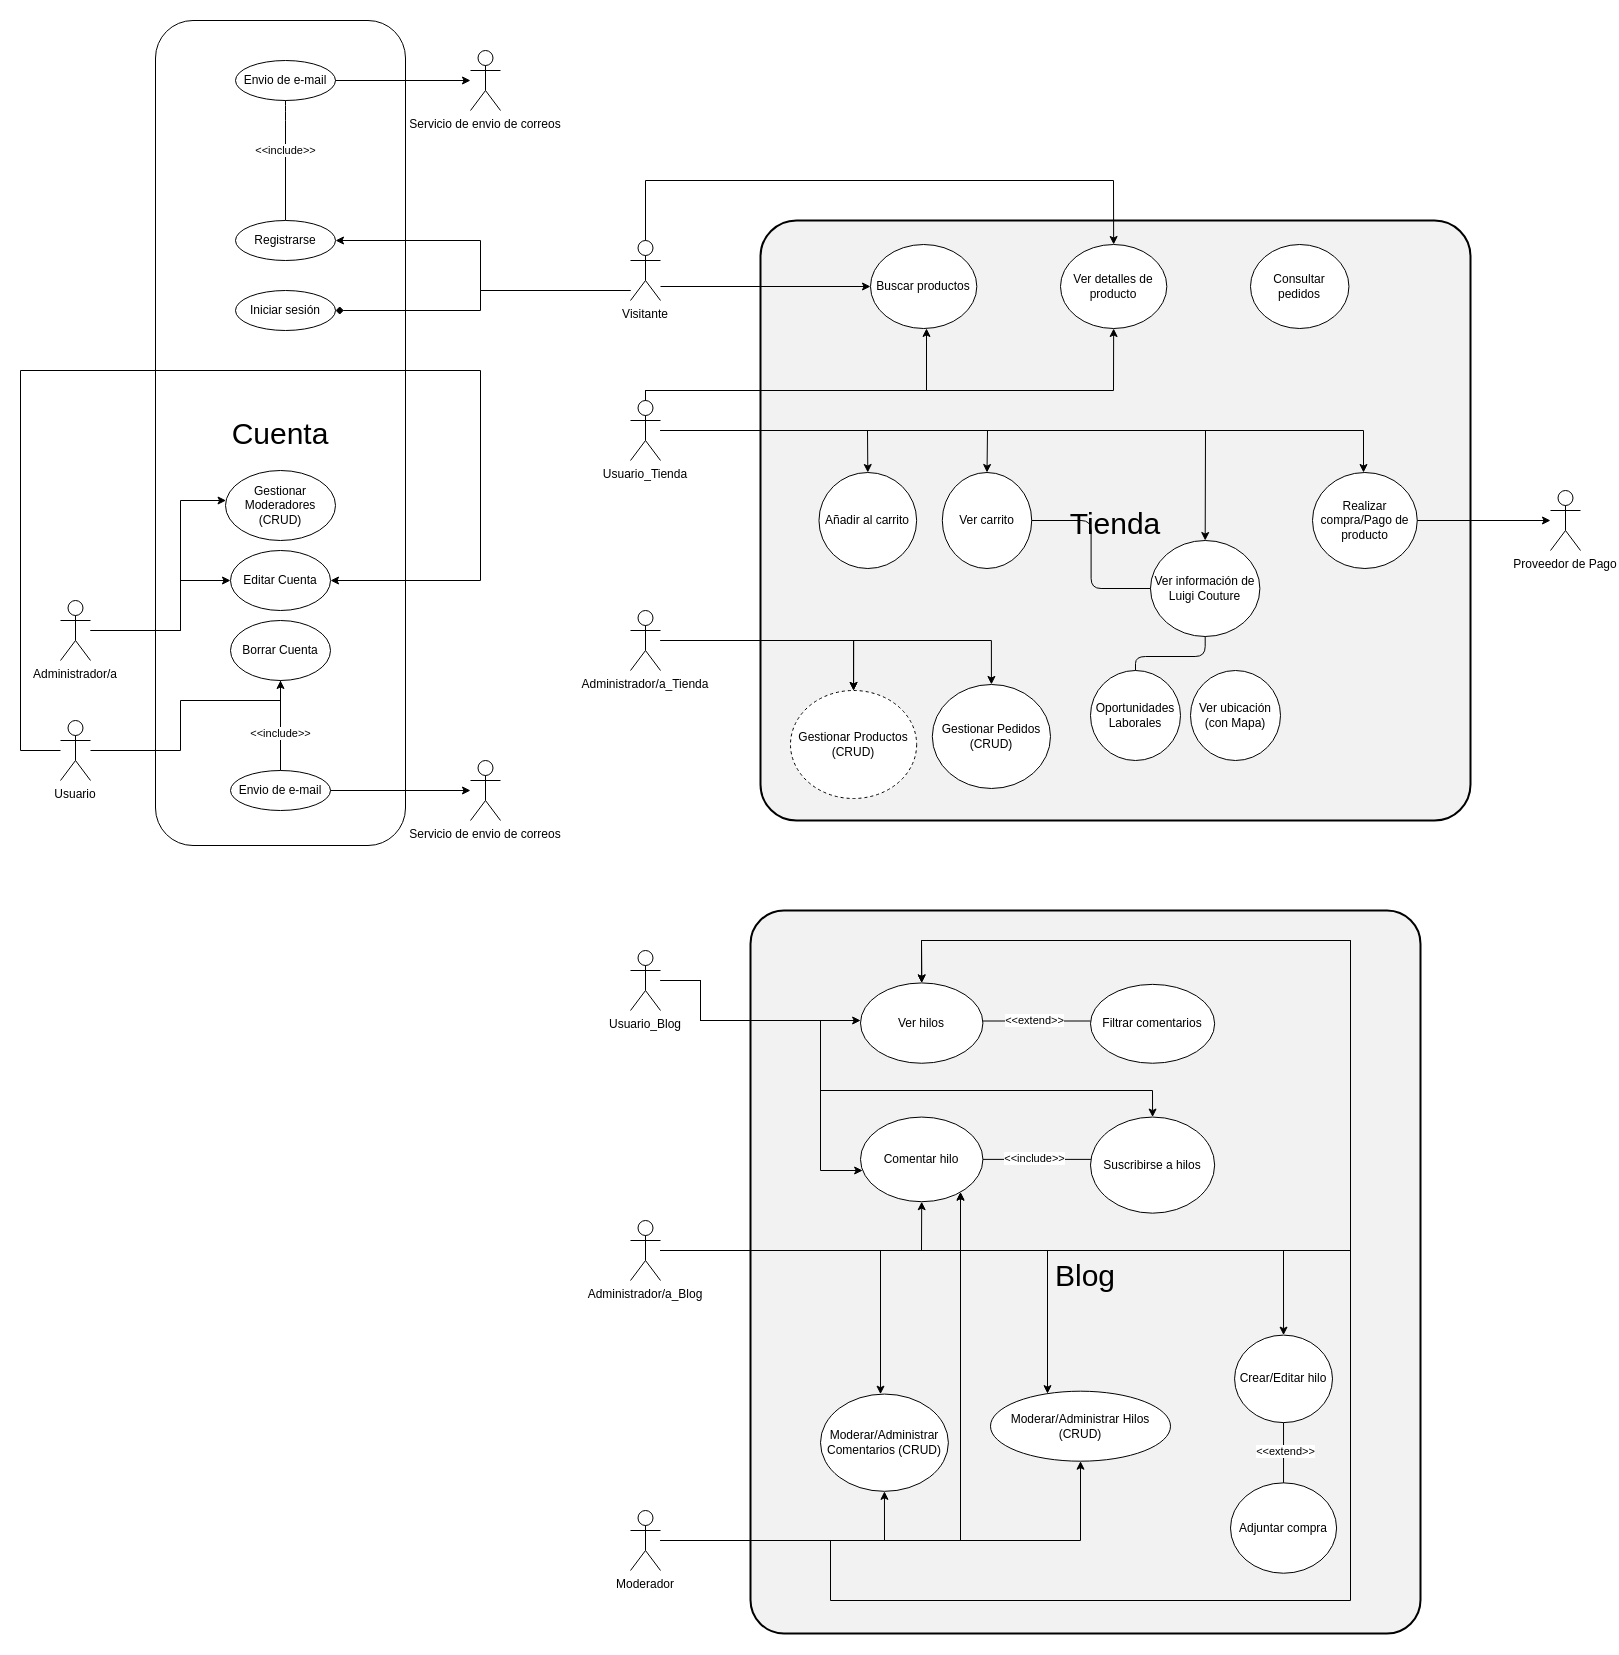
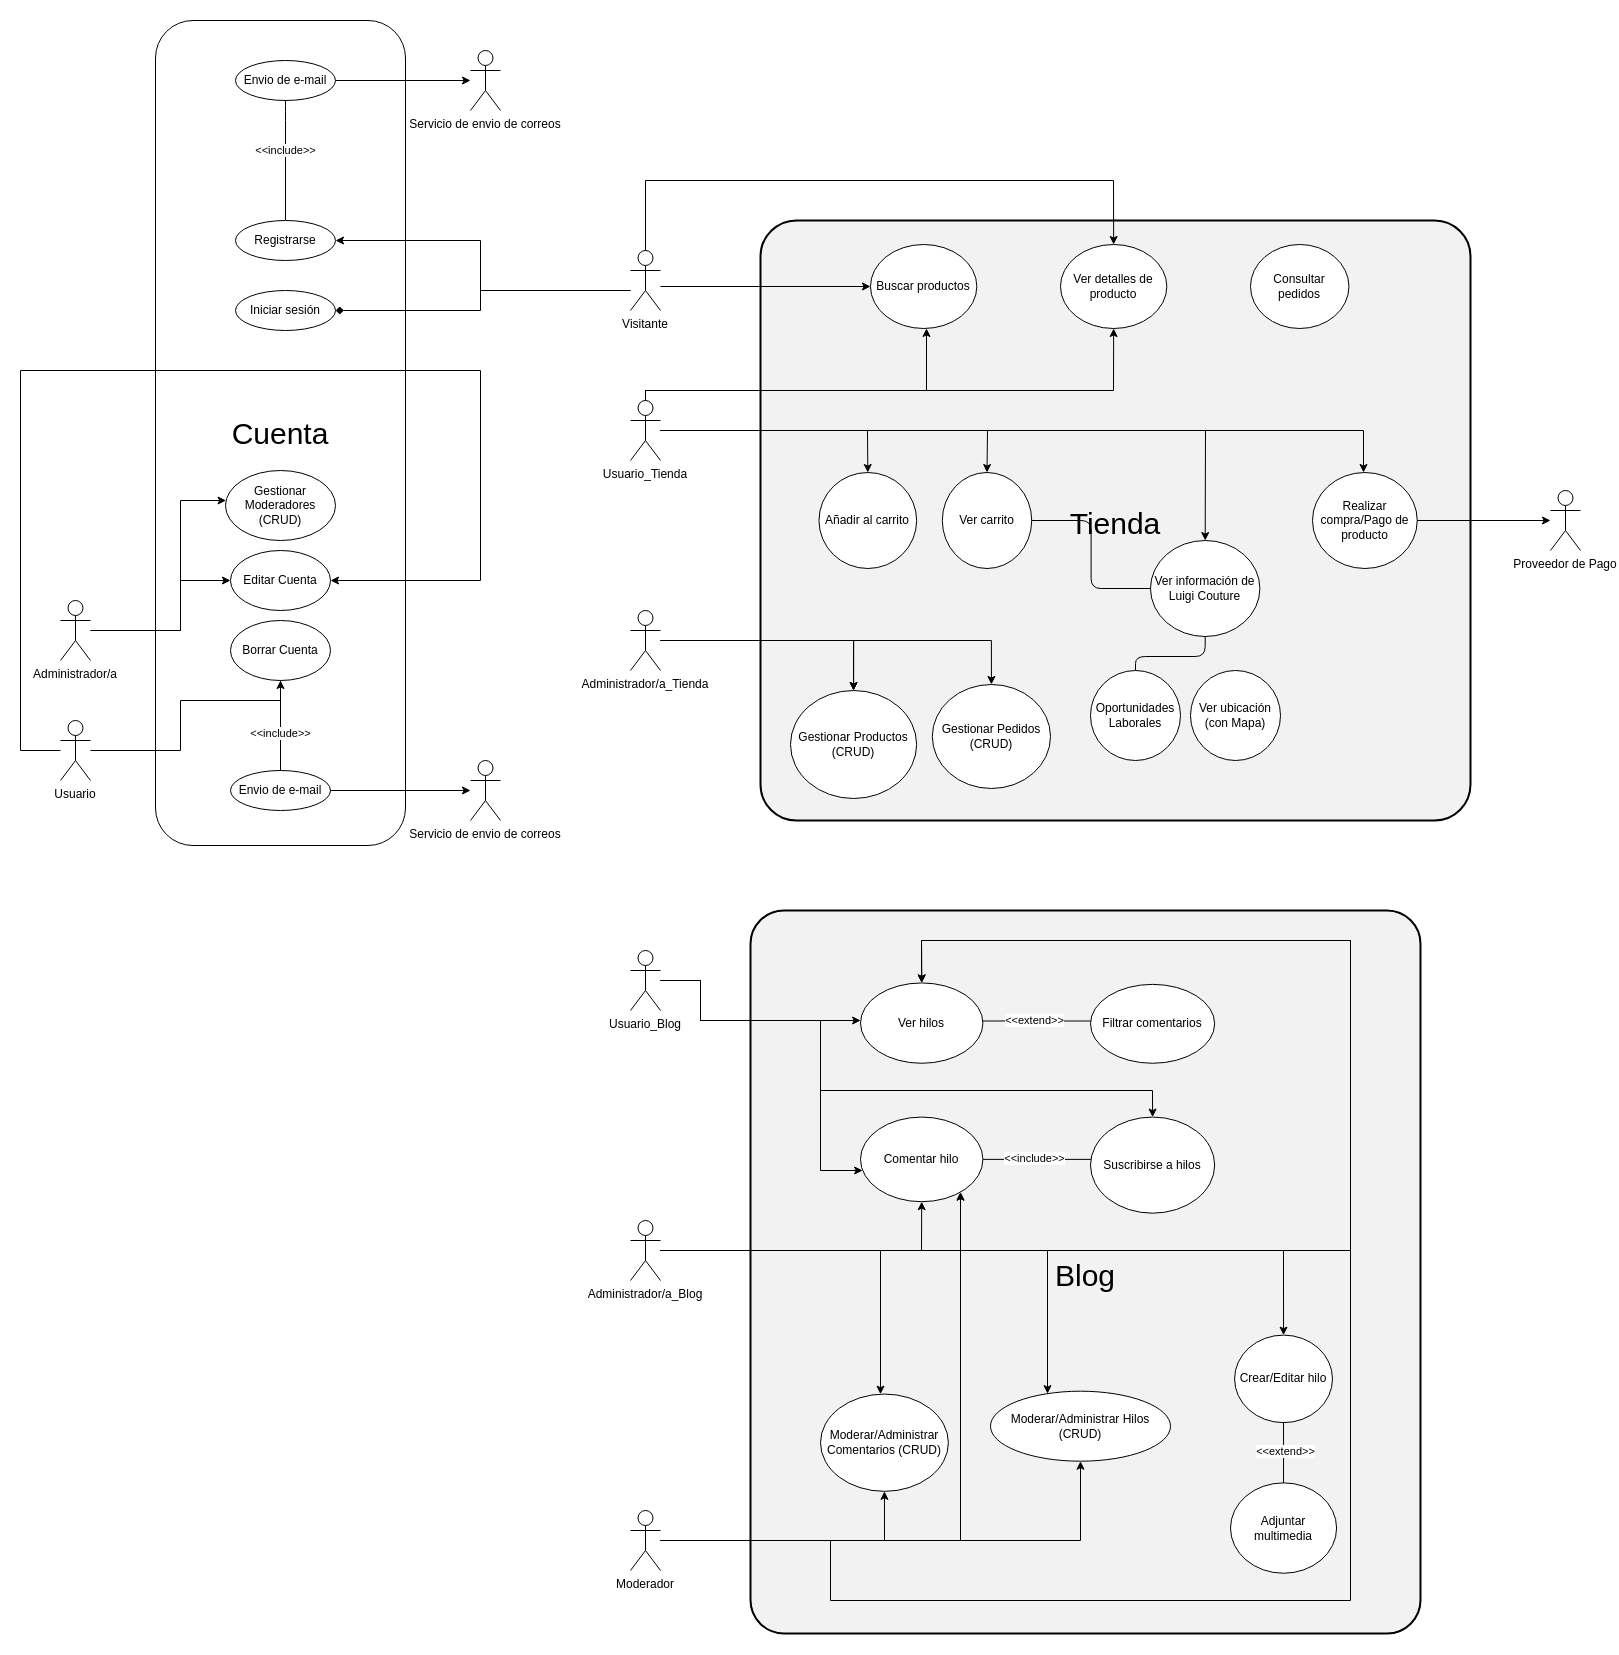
node "Visitante": moved (646, 271) -> (646, 281)
node "Gestionar Productos (CRUD)": style dashed -> solid
node "Adjuntar compra": label "Adjuntar compra" -> "Adjuntar multimedia"
